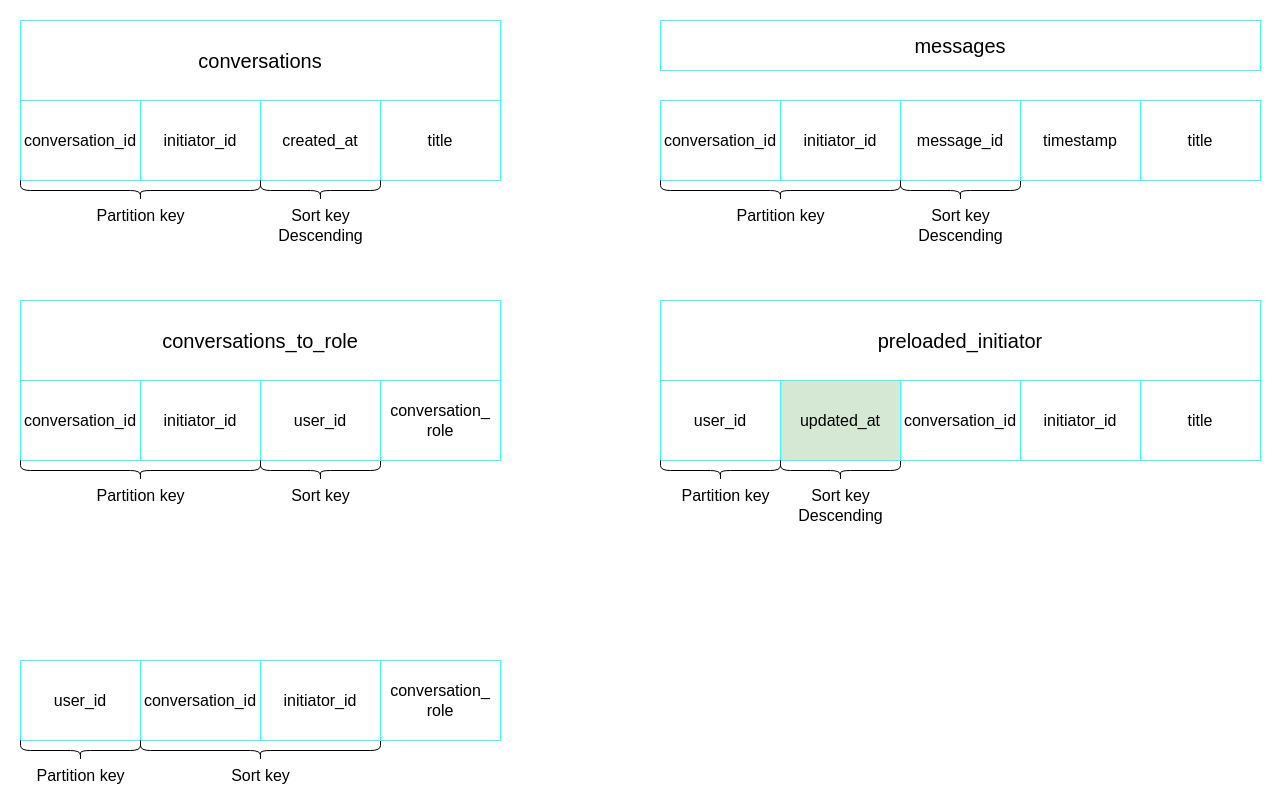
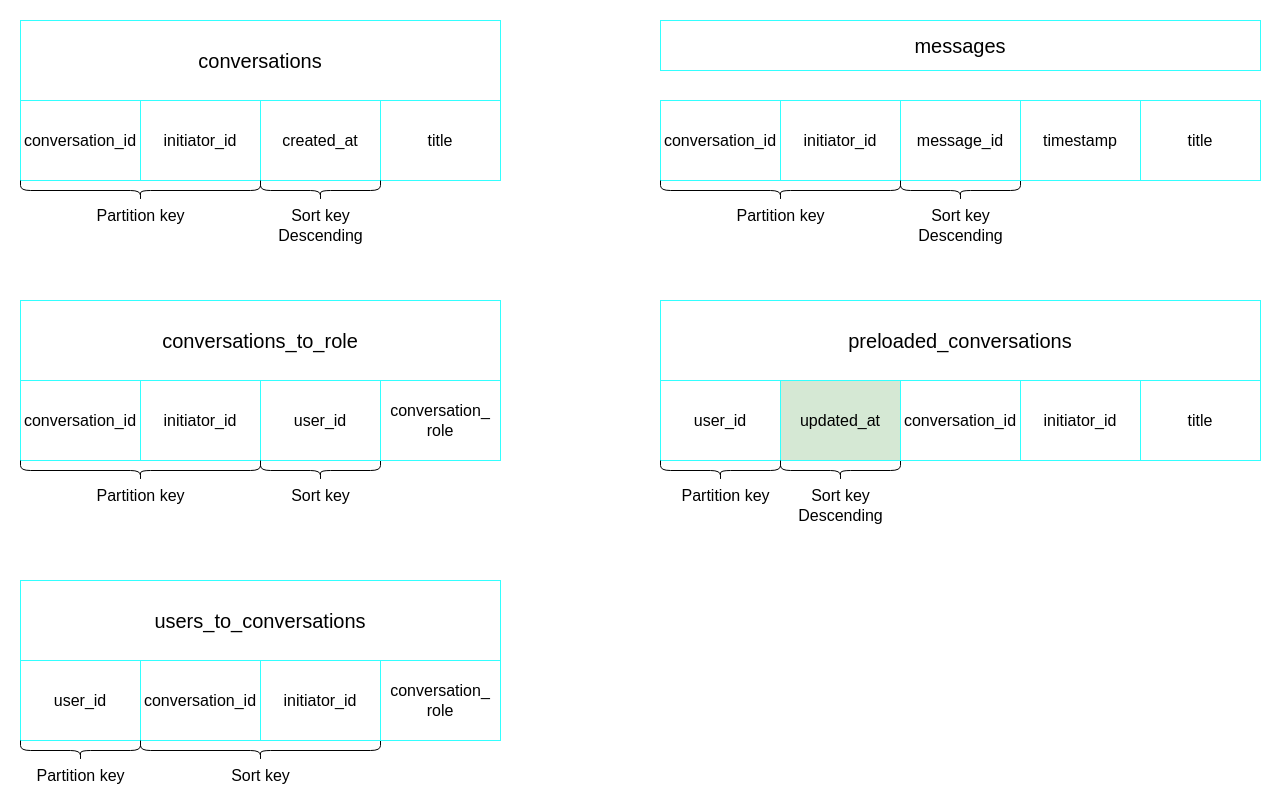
node "preloaded_initiator": label "preloaded_initiator" -> "preloaded_conversations"
node "users_to_conversations": added
